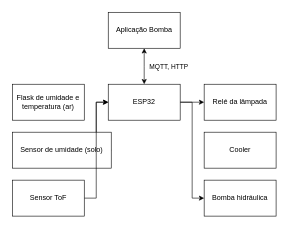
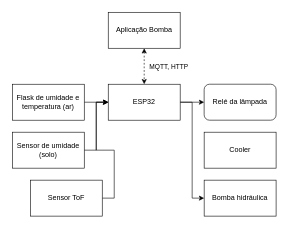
edge "Aplicação Bomba" -- "ESP32": style solid -> dashed
edge "Flask de umidade e temperatura (ar)" -> "ESP32": added
node "Relé da lâmpada": shape rectangle -> rounded rectangle
node "Sensor de umidade (solo)": size 99x36 -> 72x36
node "Sensor ToF": moved (48, 198) -> (66, 198)
